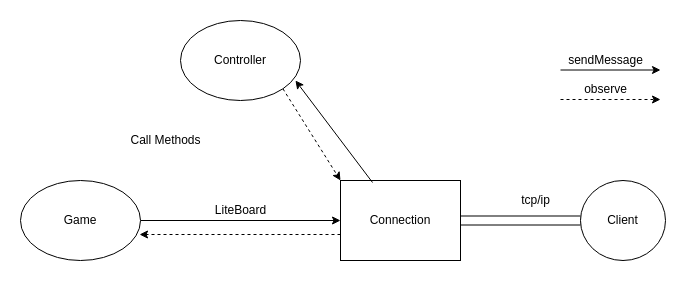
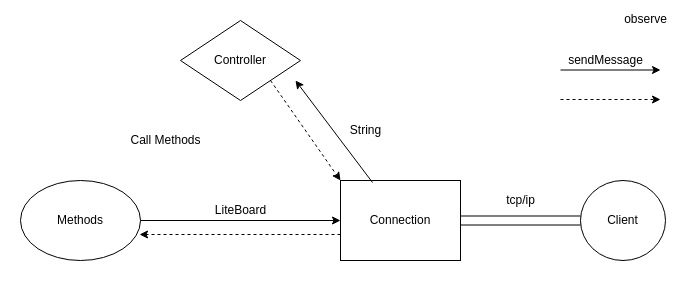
node "Controller": shape ellipse -> diamond
node "observe": moved (606, 90) -> (646, 20)
node "String": added
node "tcp/ip": moved (536, 201) -> (521, 201)
node "Game": label "Game" -> "Methods"
